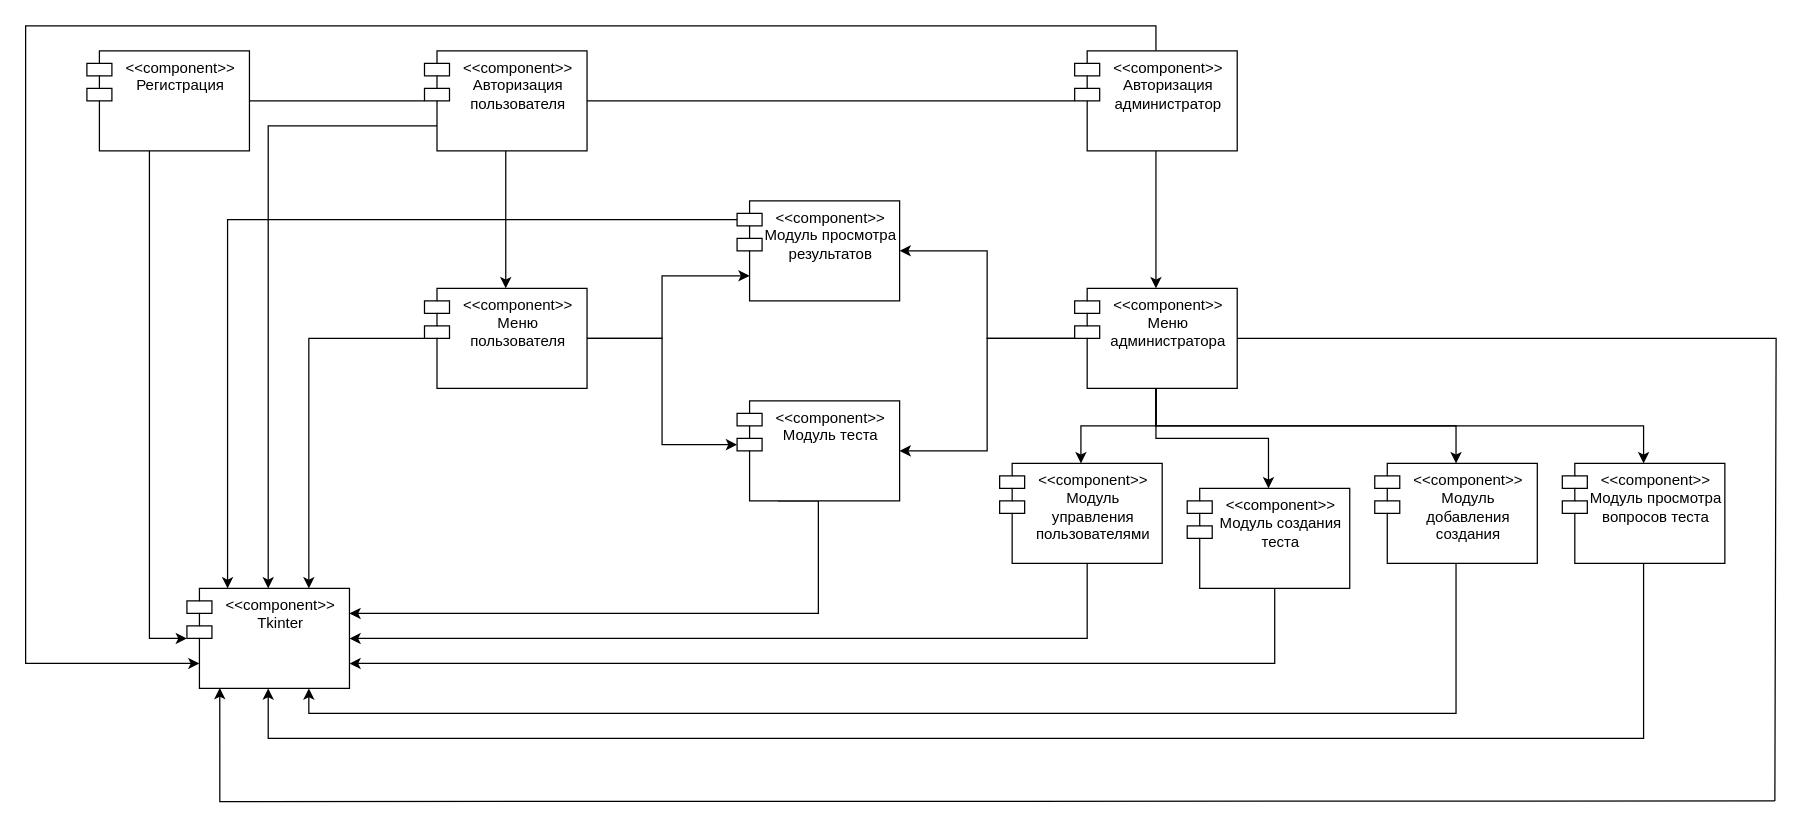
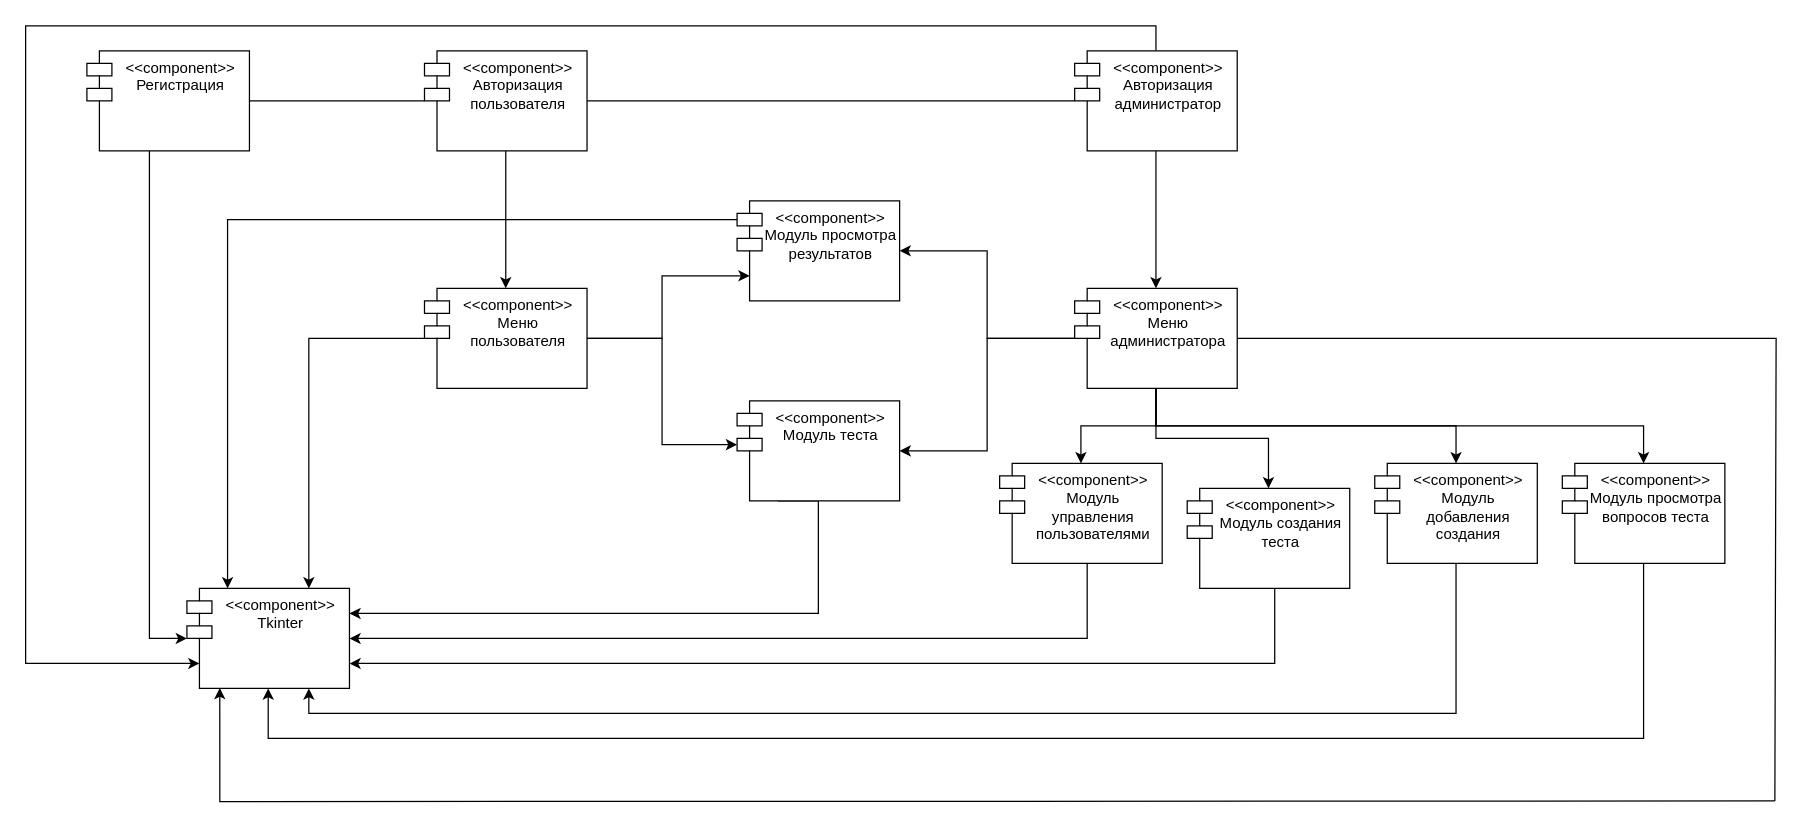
edge "<<component>> Авторизация пользователя" -> "<<component>> Tkinter": removed
